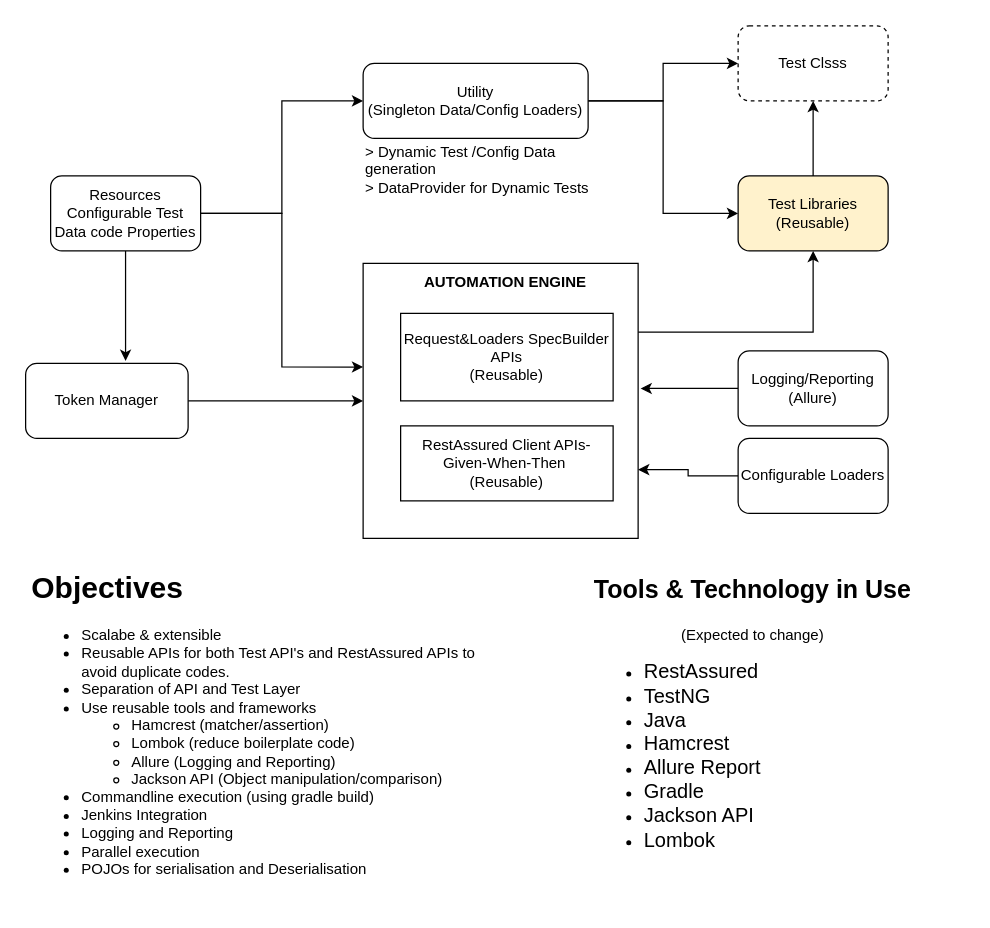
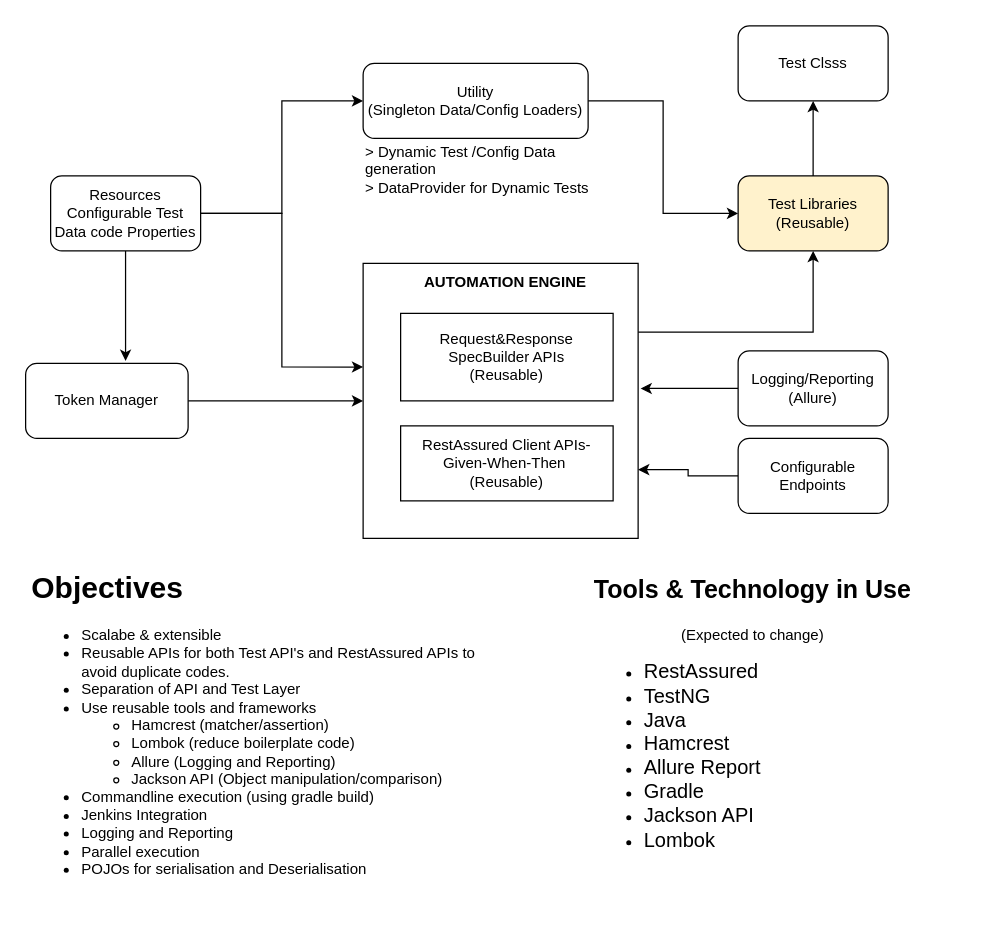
edge "Utility (Singleton Data/Config Loaders)" -> "Test Clsss": removed
node "Test Clsss": style dashed -> solid
node "Request&Loaders SpecBuilder APIs (Reusable)": label "Request&Loaders SpecBuilder APIs (Reusable)" -> "Request&Response SpecBuilder APIs (Reusable)"
node "Configurable Loaders": label "Configurable Loaders" -> "Configurable Endpoints"
